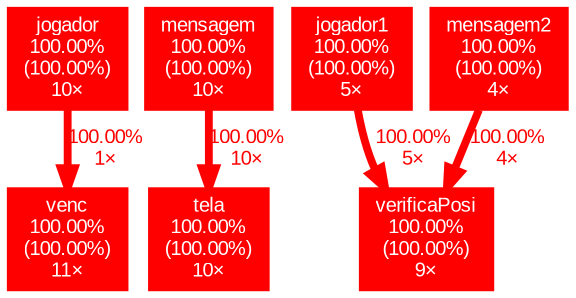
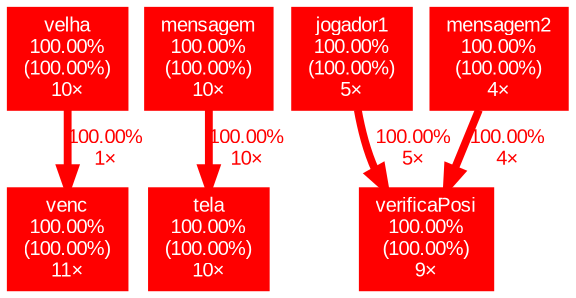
node "jogador 100.00% (100.00%) 10×": label "jogador 100.00% (100.00%) 10×" -> "velha 100.00% (100.00%) 10×"
